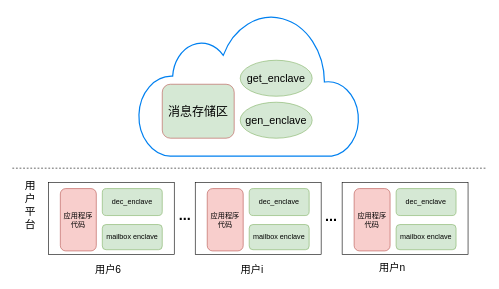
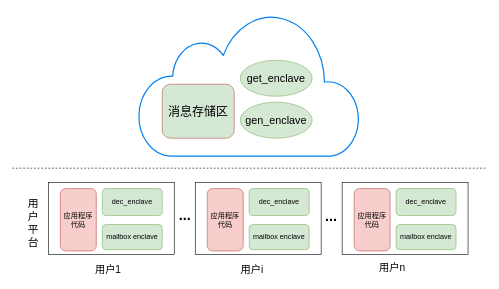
node "用户平台": moved (30, 210) -> (33, 228)
node "用户6": label "用户6" -> "用户1"
